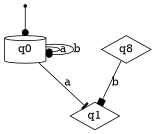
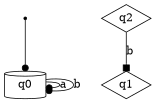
node "q8": label "q8" -> "q2"
edge "q0" -> "q1": removed, label "a"
